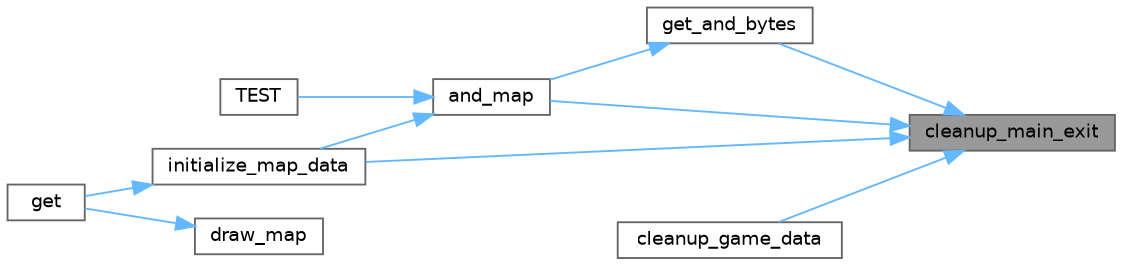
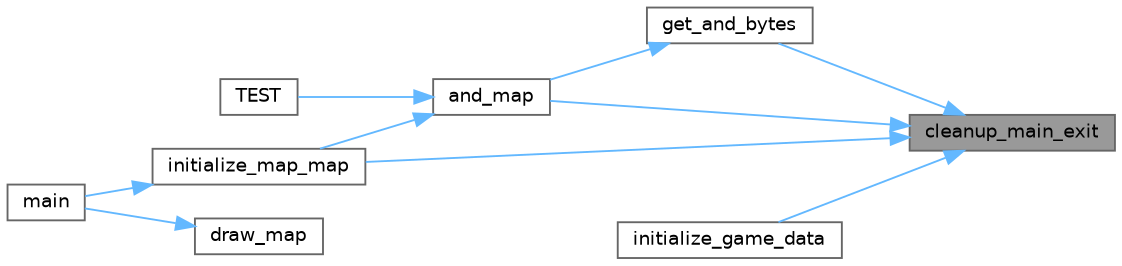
node "initialize_map_data": label "initialize_map_data" -> "initialize_map_map"
node "get": label "get" -> "main"
node "cleanup_game_data": label "cleanup_game_data" -> "initialize_game_data"
